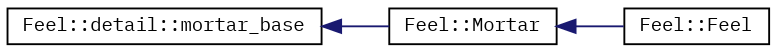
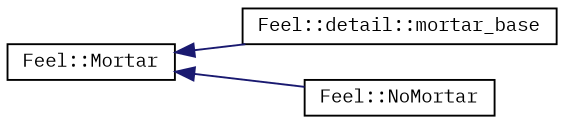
edge "Feel::Mortar" -> "Feel::detail::mortar_base": reversed
node "Feel::Feel": label "Feel::Feel" -> "Feel::NoMortar"
